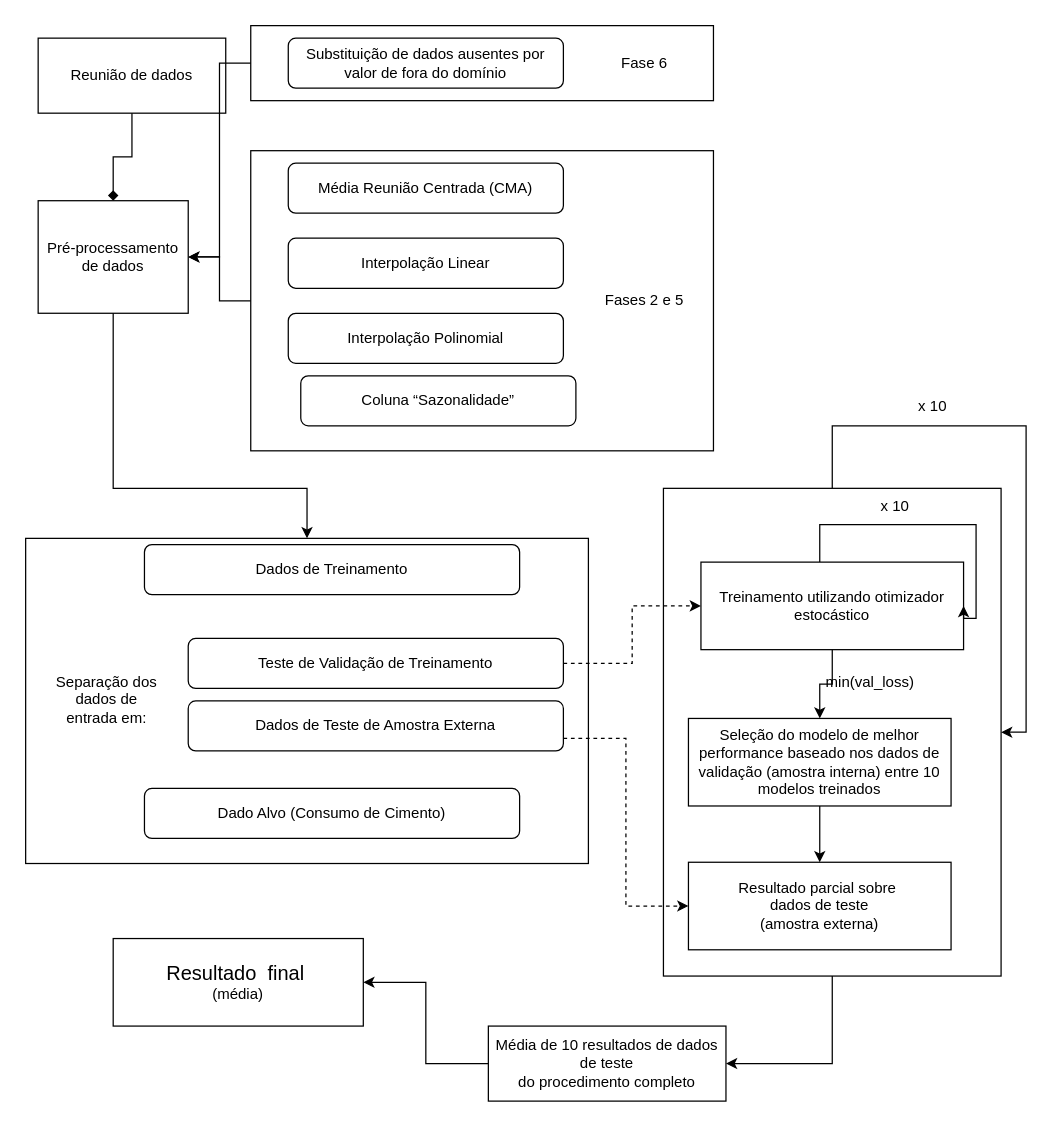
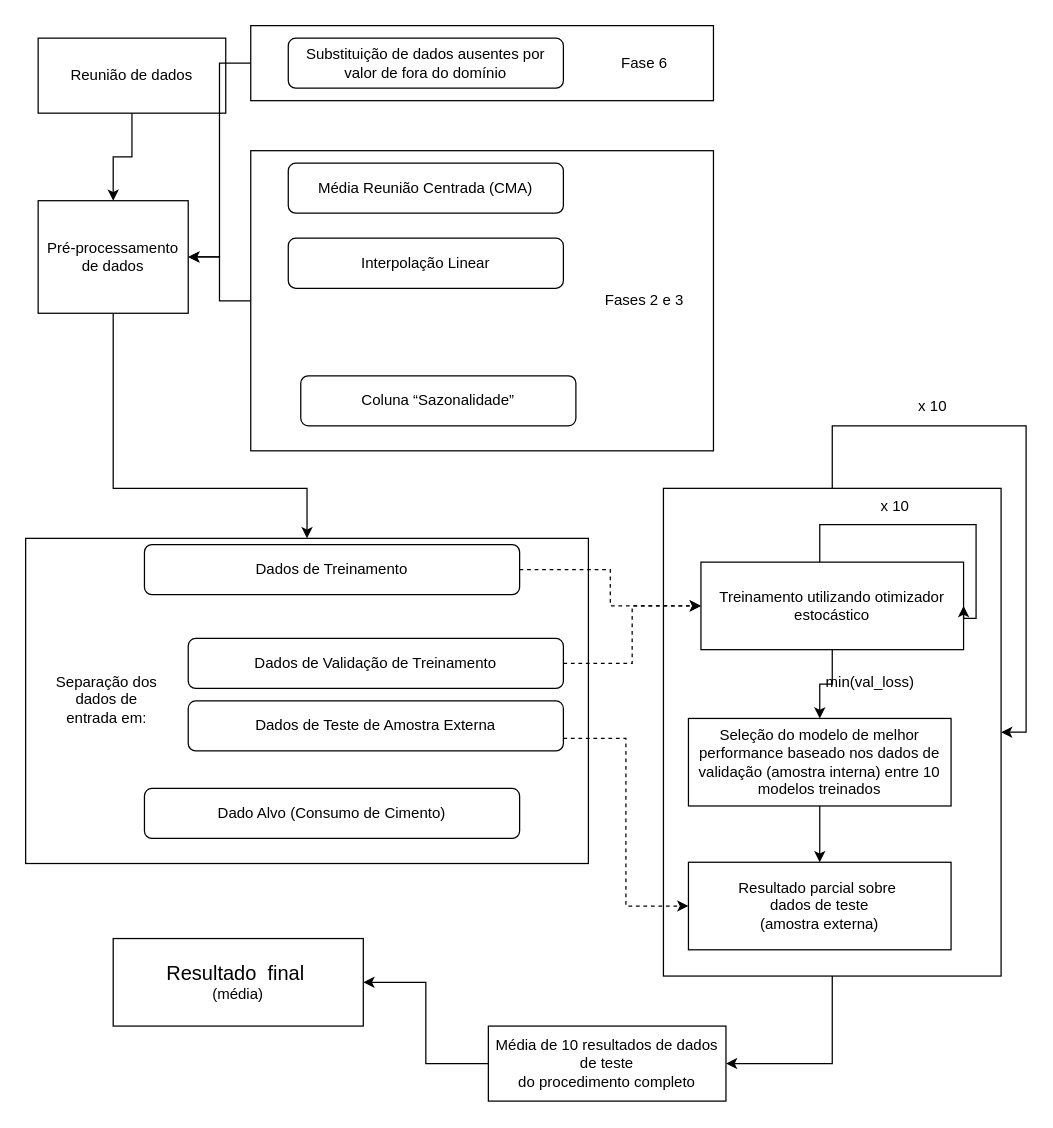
edge "Reunião de dados" -> "Pré-processamento de dados": arrowhead diamond -> classic
node "Fases 2 e 5": label "Fases 2 e 5" -> "Fases 2 e 3"
node "Interpolação Polinomial": removed
edge "Dados de Treinamento" -> "Treinamento utilizando otimizador estocástico": added
node "Teste de Validação de Treinamento": label "Teste de Validação de Treinamento" -> "Dados de Validação de Treinamento"
